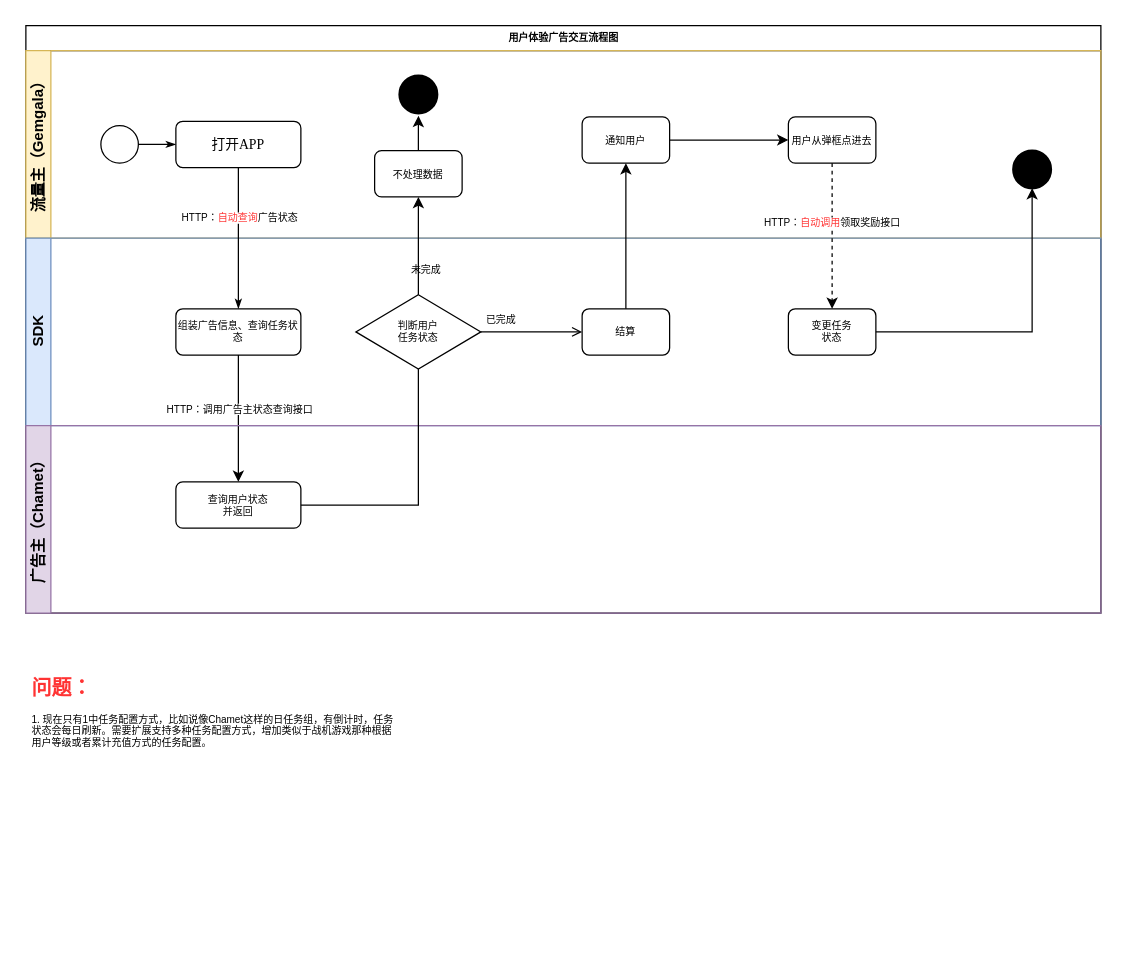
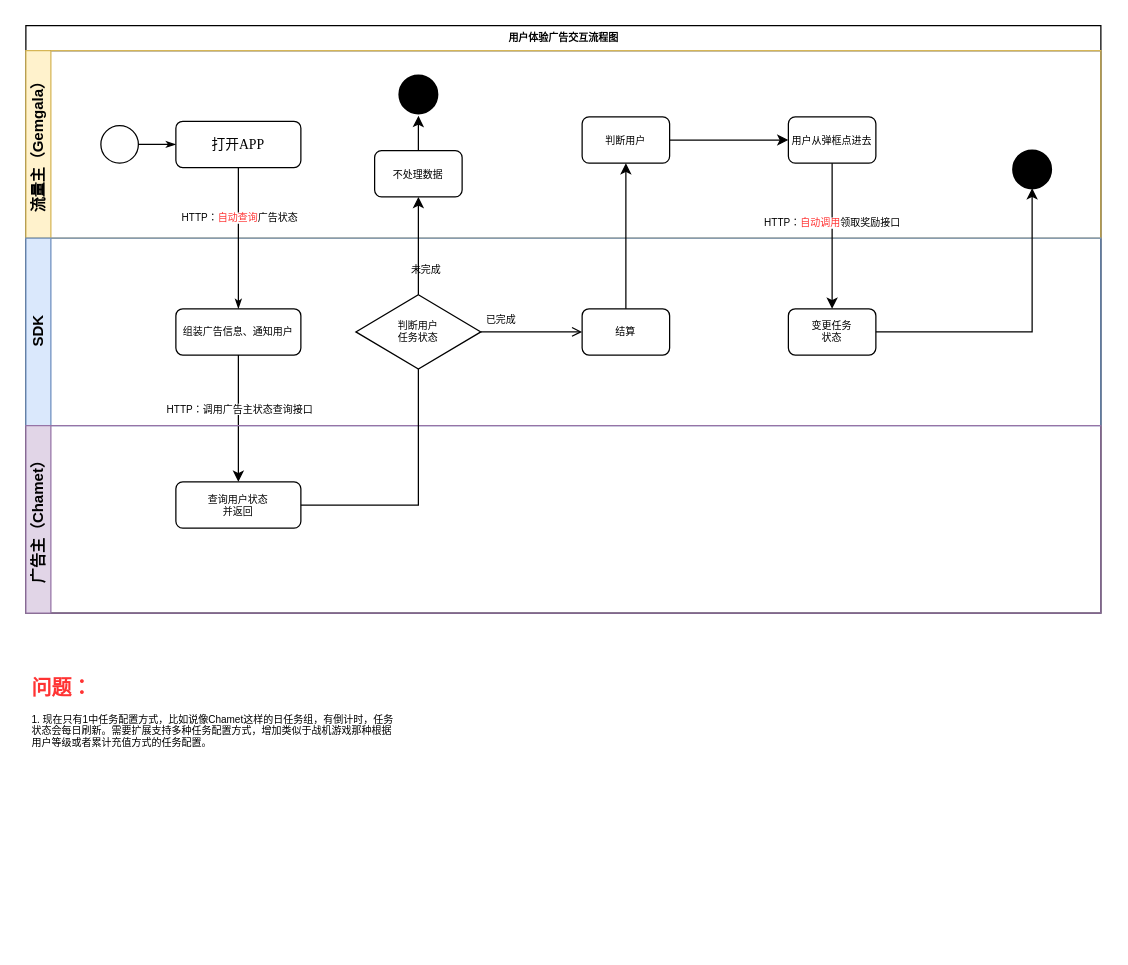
node "通知用户": label "通知用户" -> "判断用户"
edge "用户从弹框点进去" -> "变更任务 状态": style dashed -> solid
node "组装广告信息、查询任务状态": label "组装广告信息、查询任务状态" -> "组装广告信息、通知用户"
